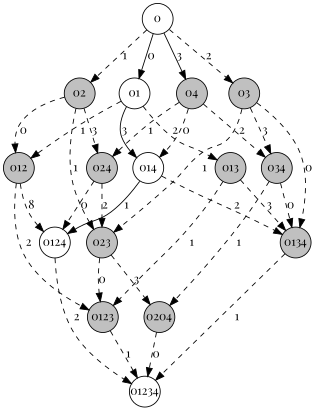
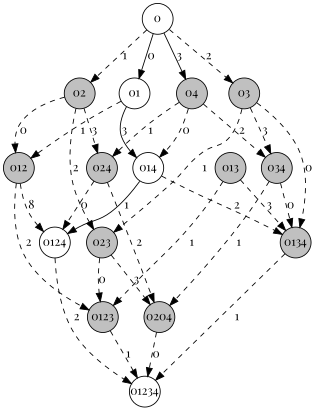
edge "01" -> "013": removed, label "2"
edge "02" -> "023": label "1" -> "2"
edge "024" -> "023": now "024" -> "0204"
